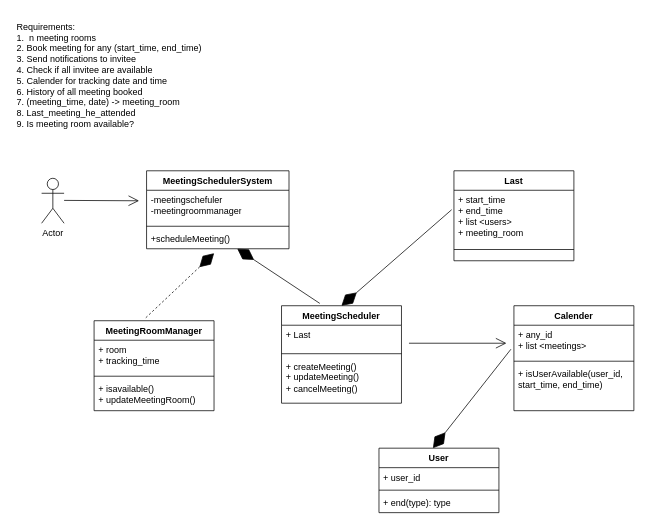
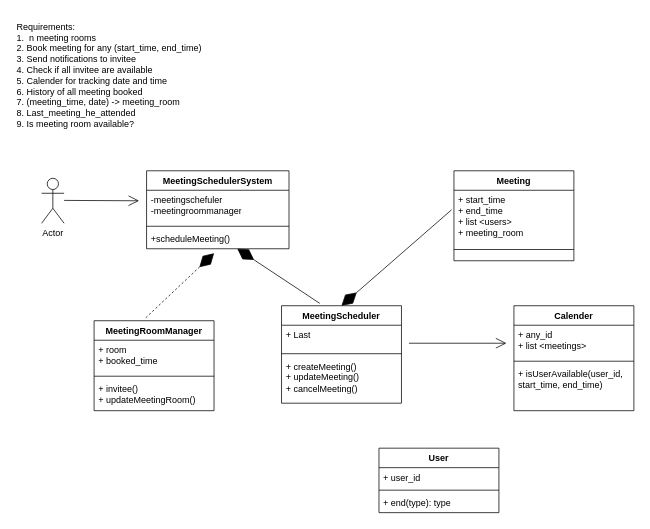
node "Last": label "Last" -> "Meeting"
node "+ room + tracking_time": label "+ room + tracking_time" -> "+ room + booked_time"
edge "+ any_id + list <meetings>" -> "User": removed
node "+ isavailable() + updateMeetingRoom()": label "+ isavailable() + updateMeetingRoom()" -> "+ invitee() + updateMeetingRoom()"
